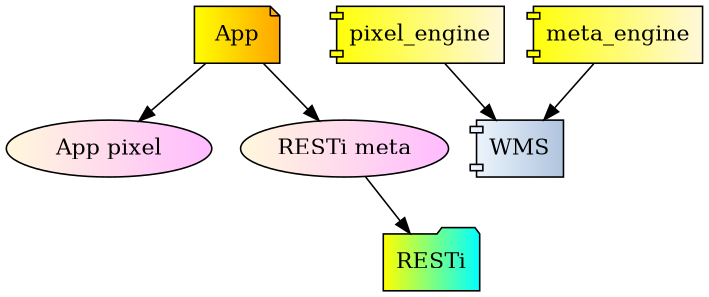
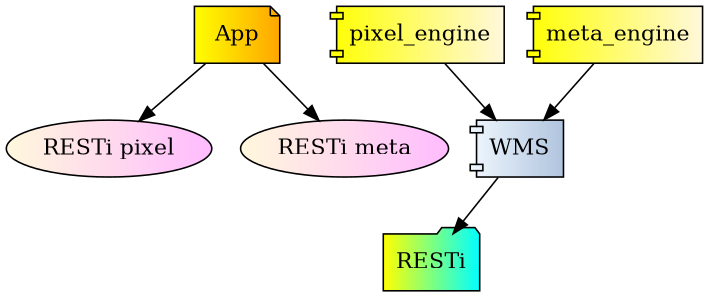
node "App pixel": label "App pixel" -> "RESTi pixel"
edge "RESTi meta" -> "RESTi": now "WMS" -> "RESTi"
